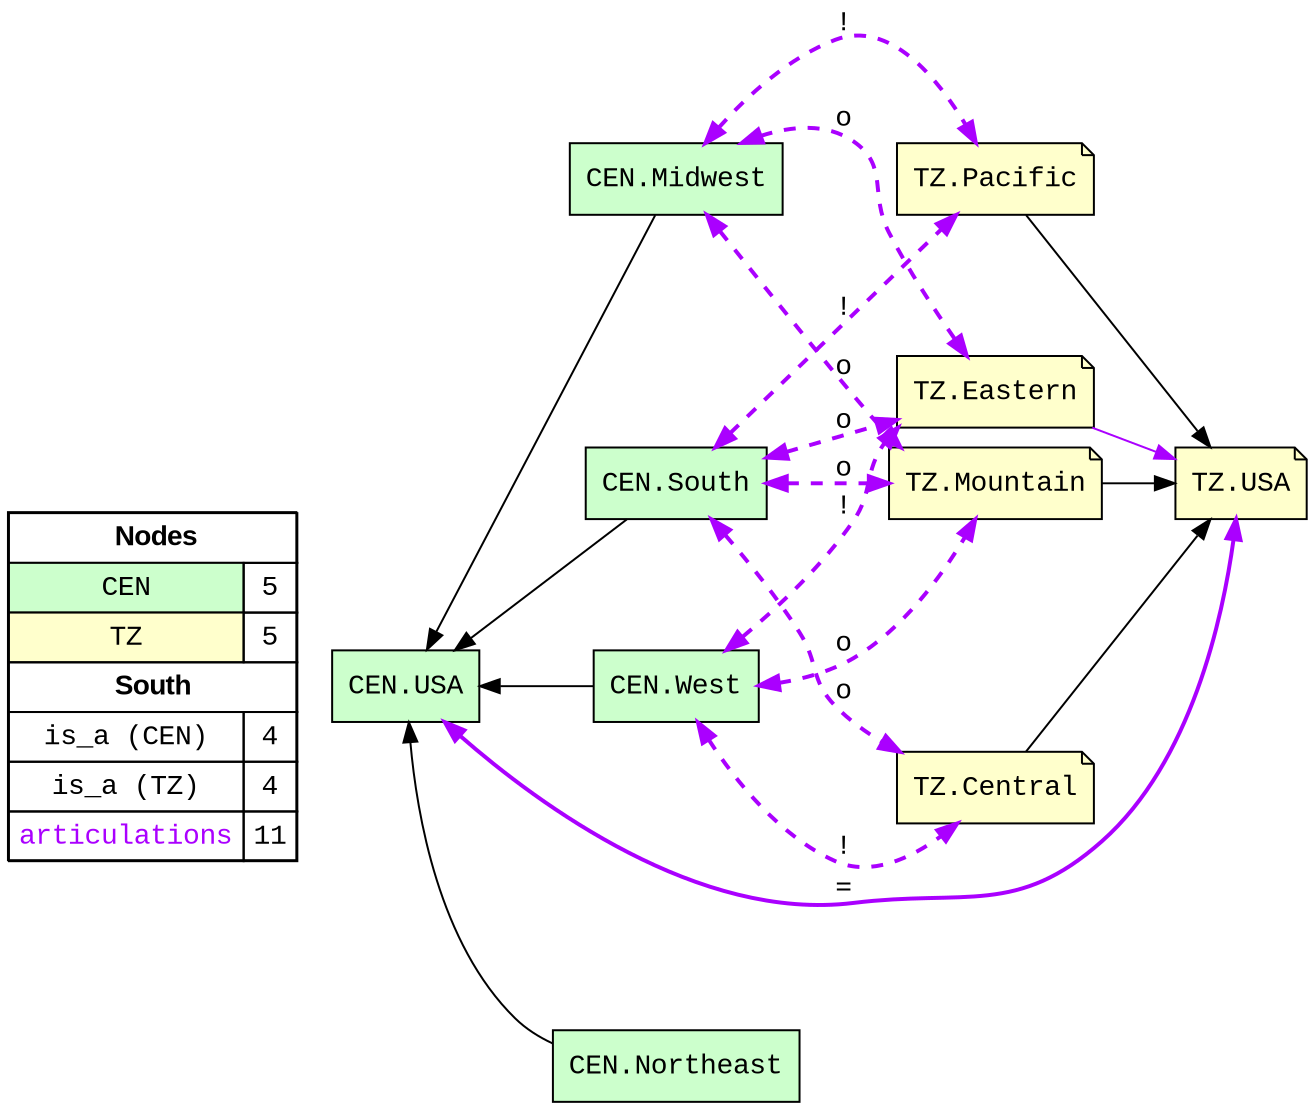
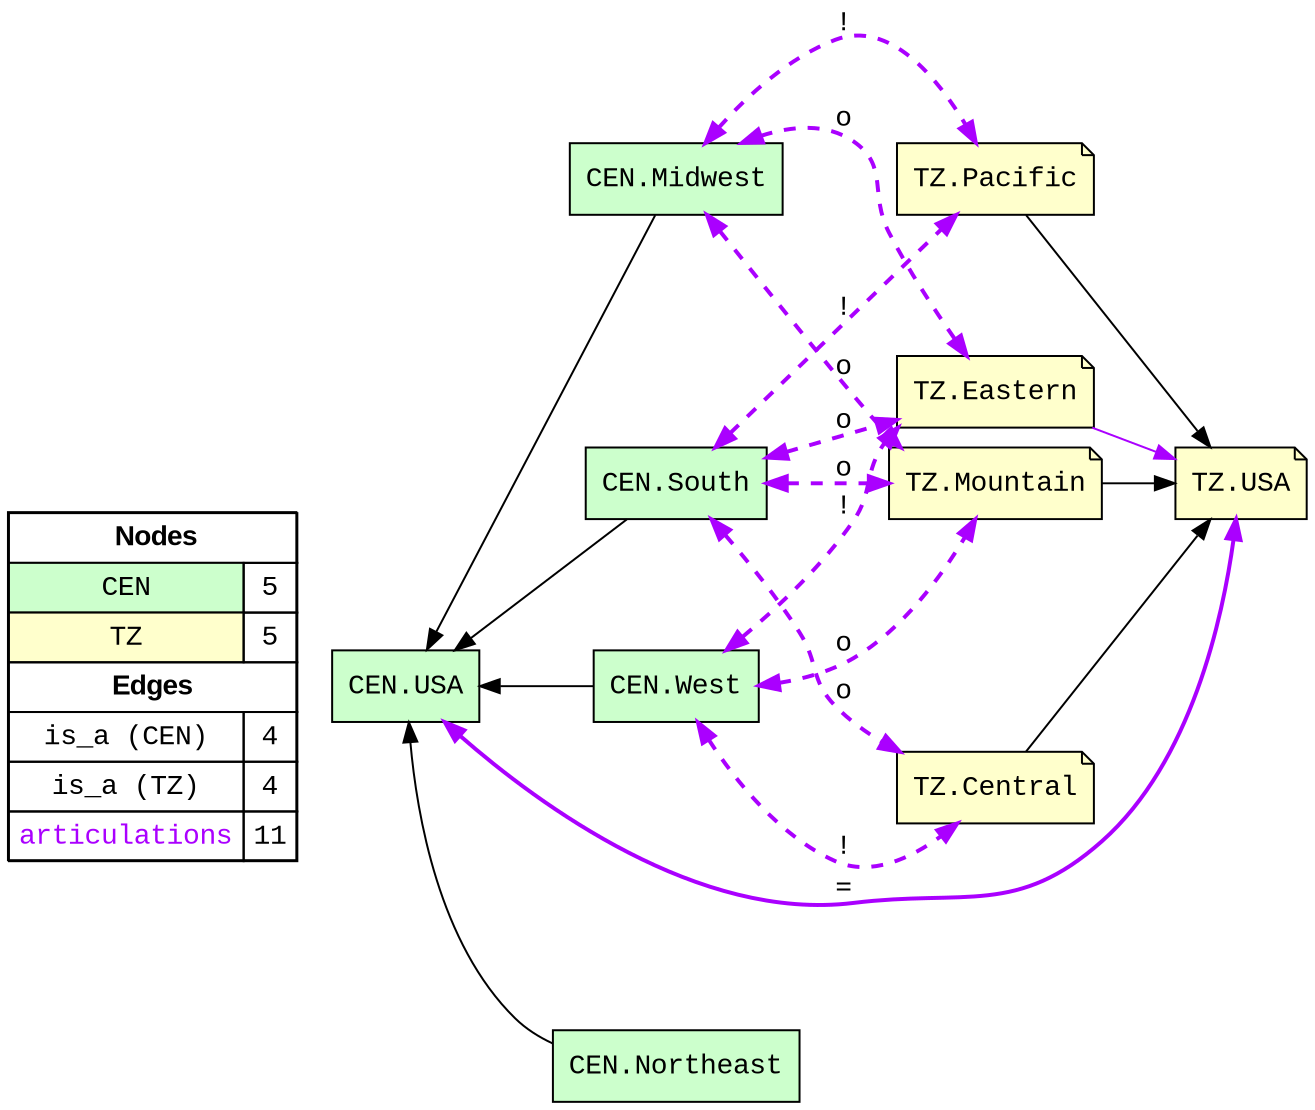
node "Nodes": text "South" -> "Edges"
